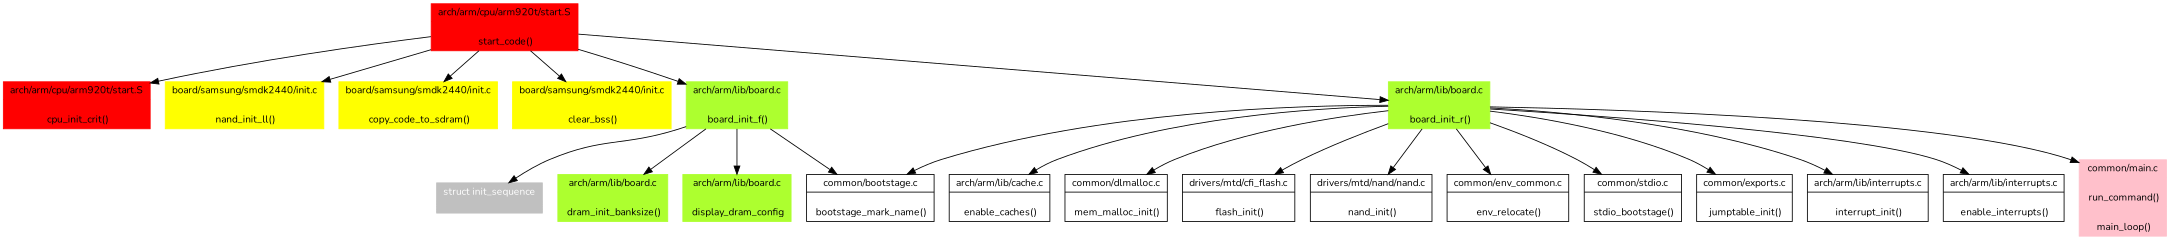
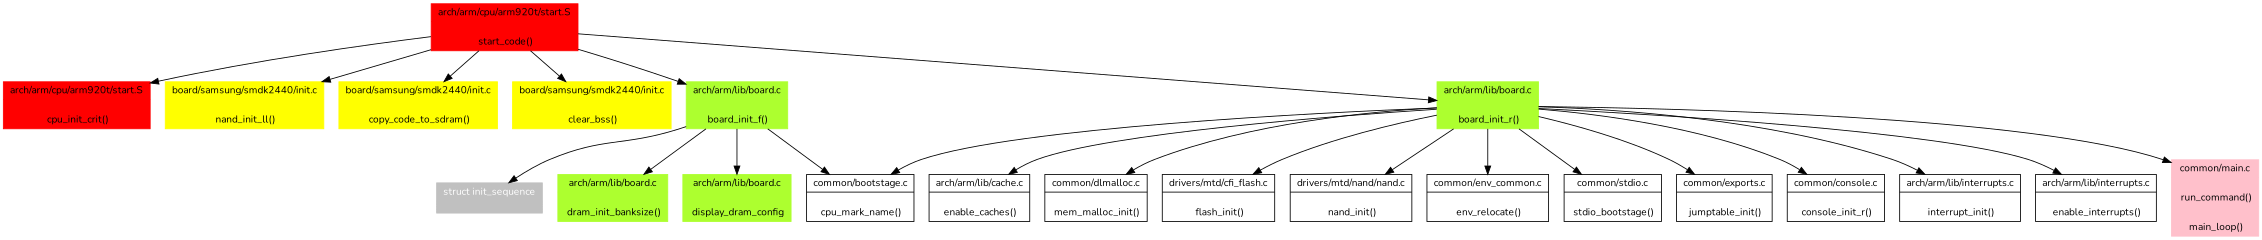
node "common/console.c": added
node "common/bootstage.c": text "bootstage_mark_name()" -> "cpu_mark_name()"
